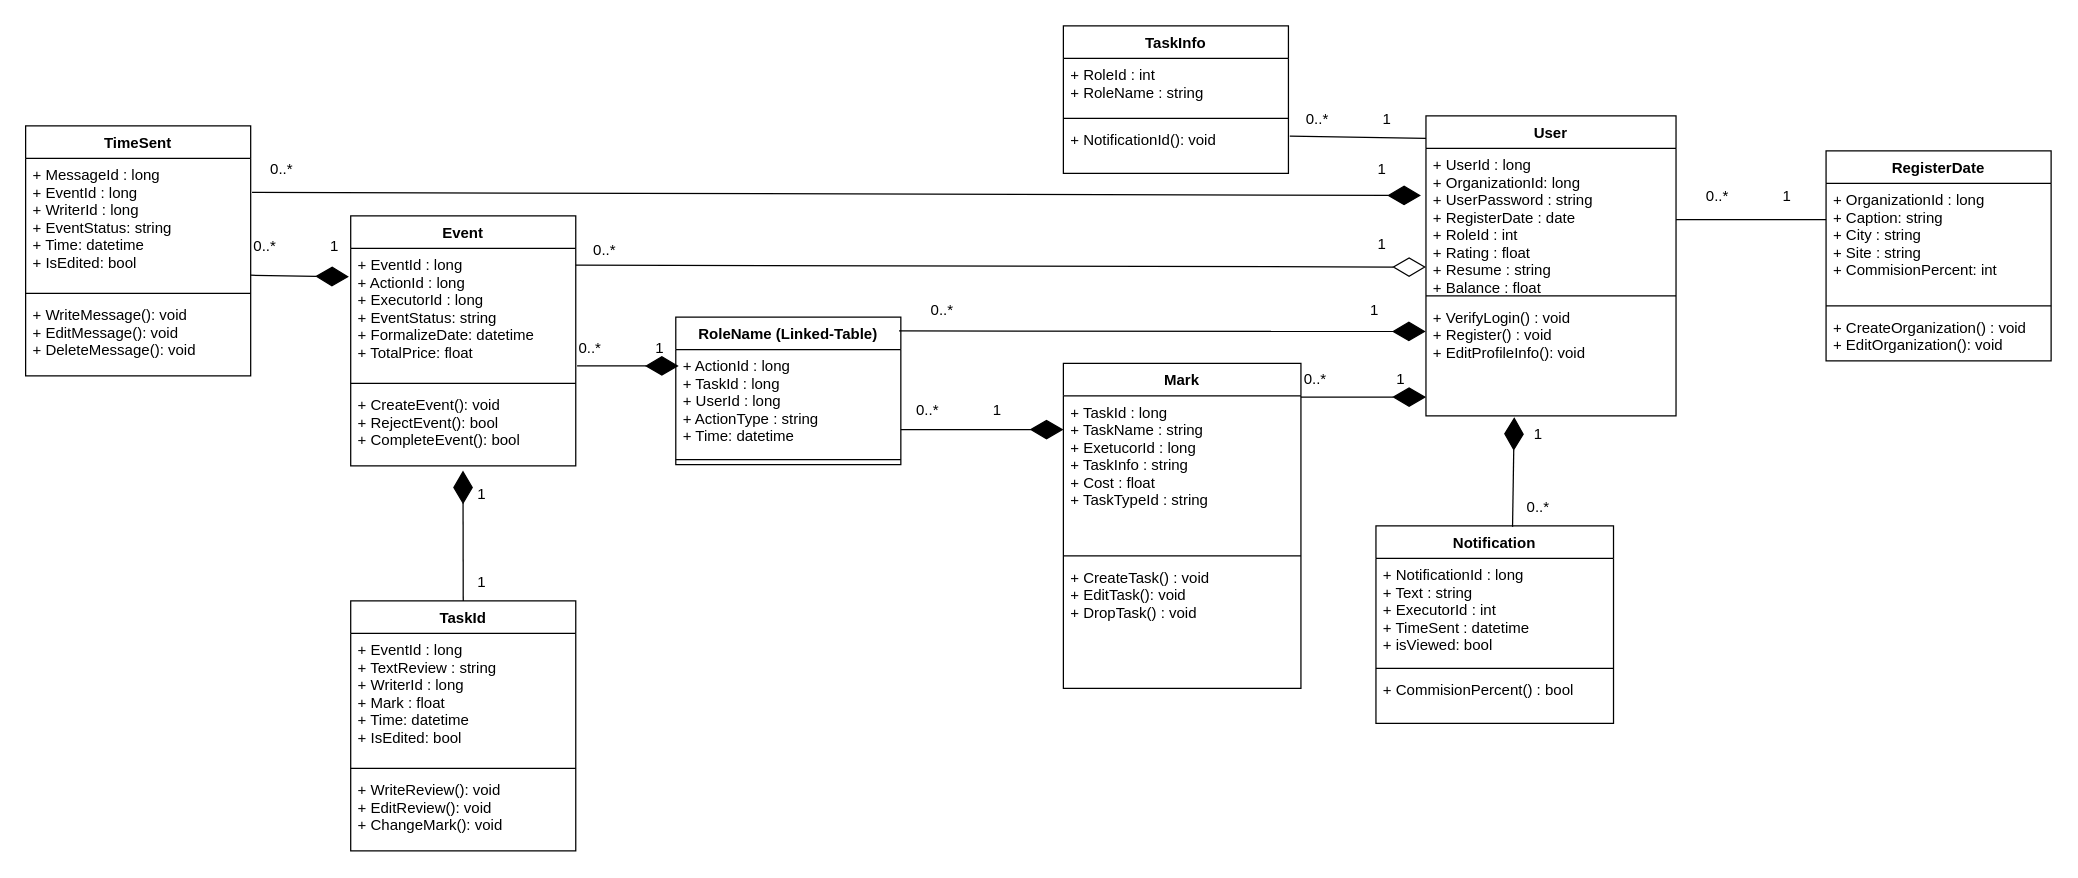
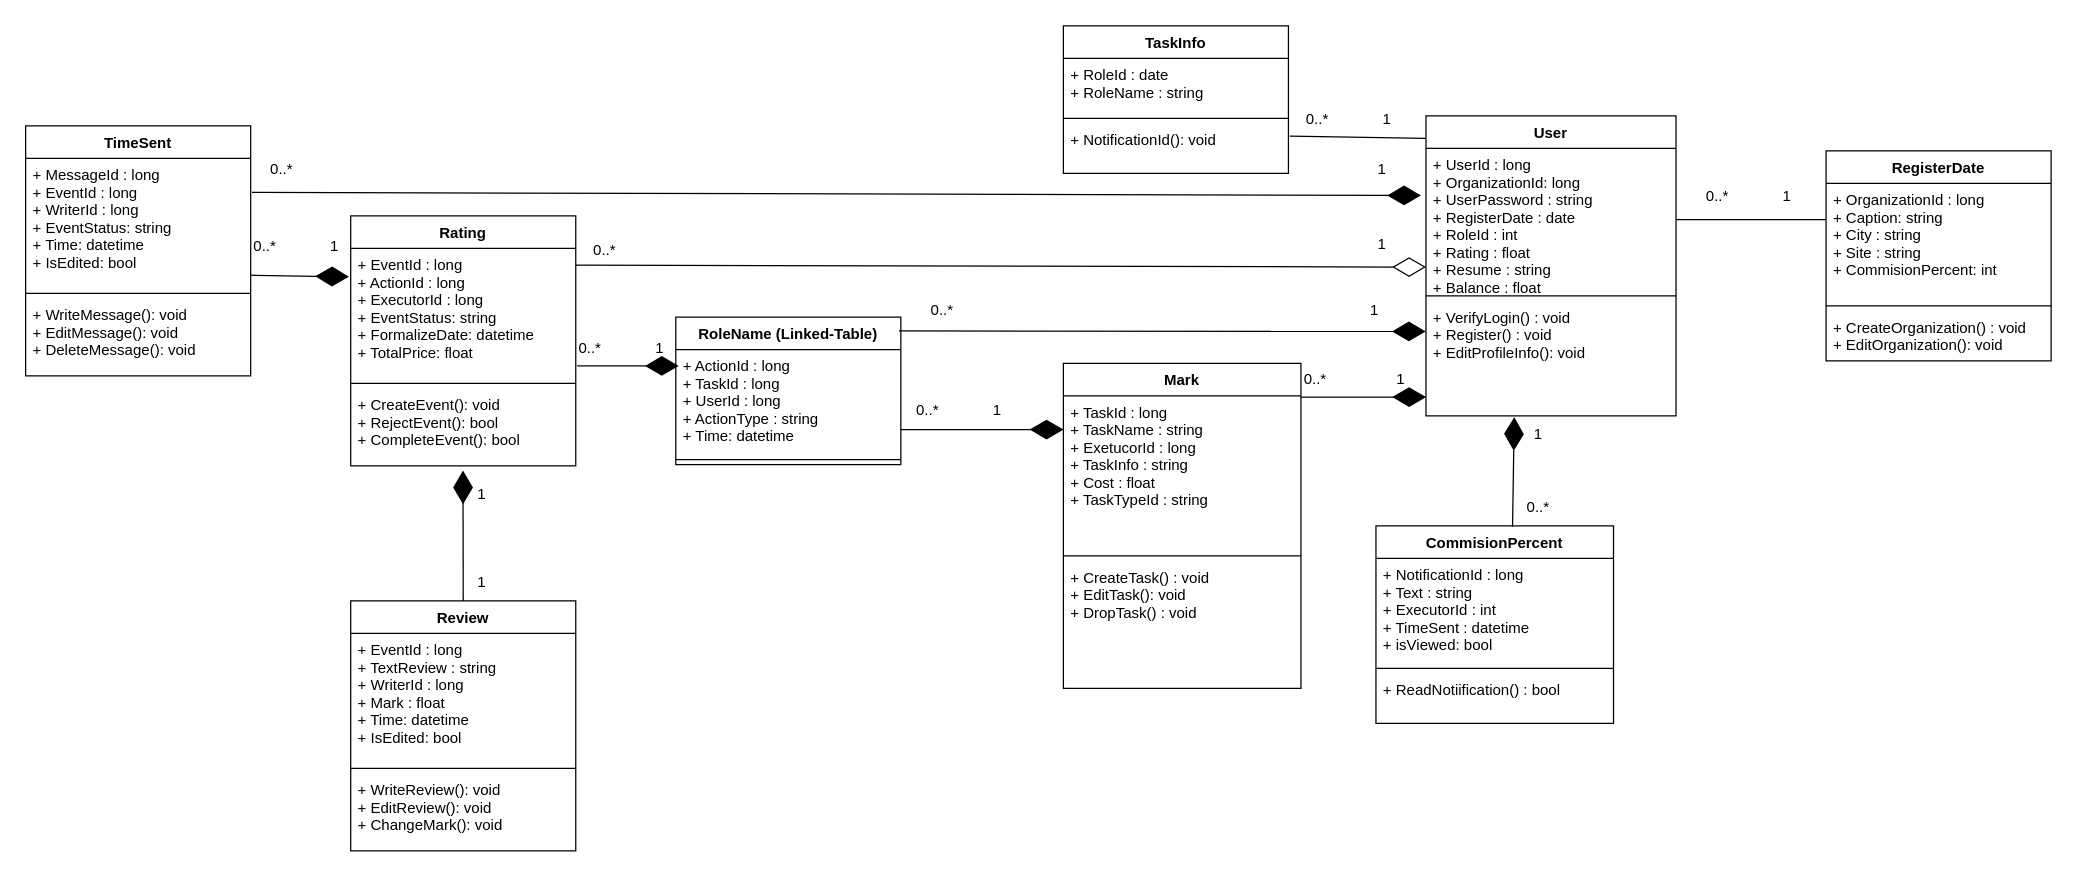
node "+ RoleId : int + RoleName : string": label "+ RoleId : int + RoleName : string" -> "+ RoleId : date + RoleName : string"
node "Event": label "Event" -> "Rating"
node "Notification": label "Notification" -> "CommisionPercent"
node "TaskId": label "TaskId" -> "Review"
node "+ CommisionPercent() : bool": label "+ CommisionPercent() : bool" -> "+ ReadNotiification() : bool"
